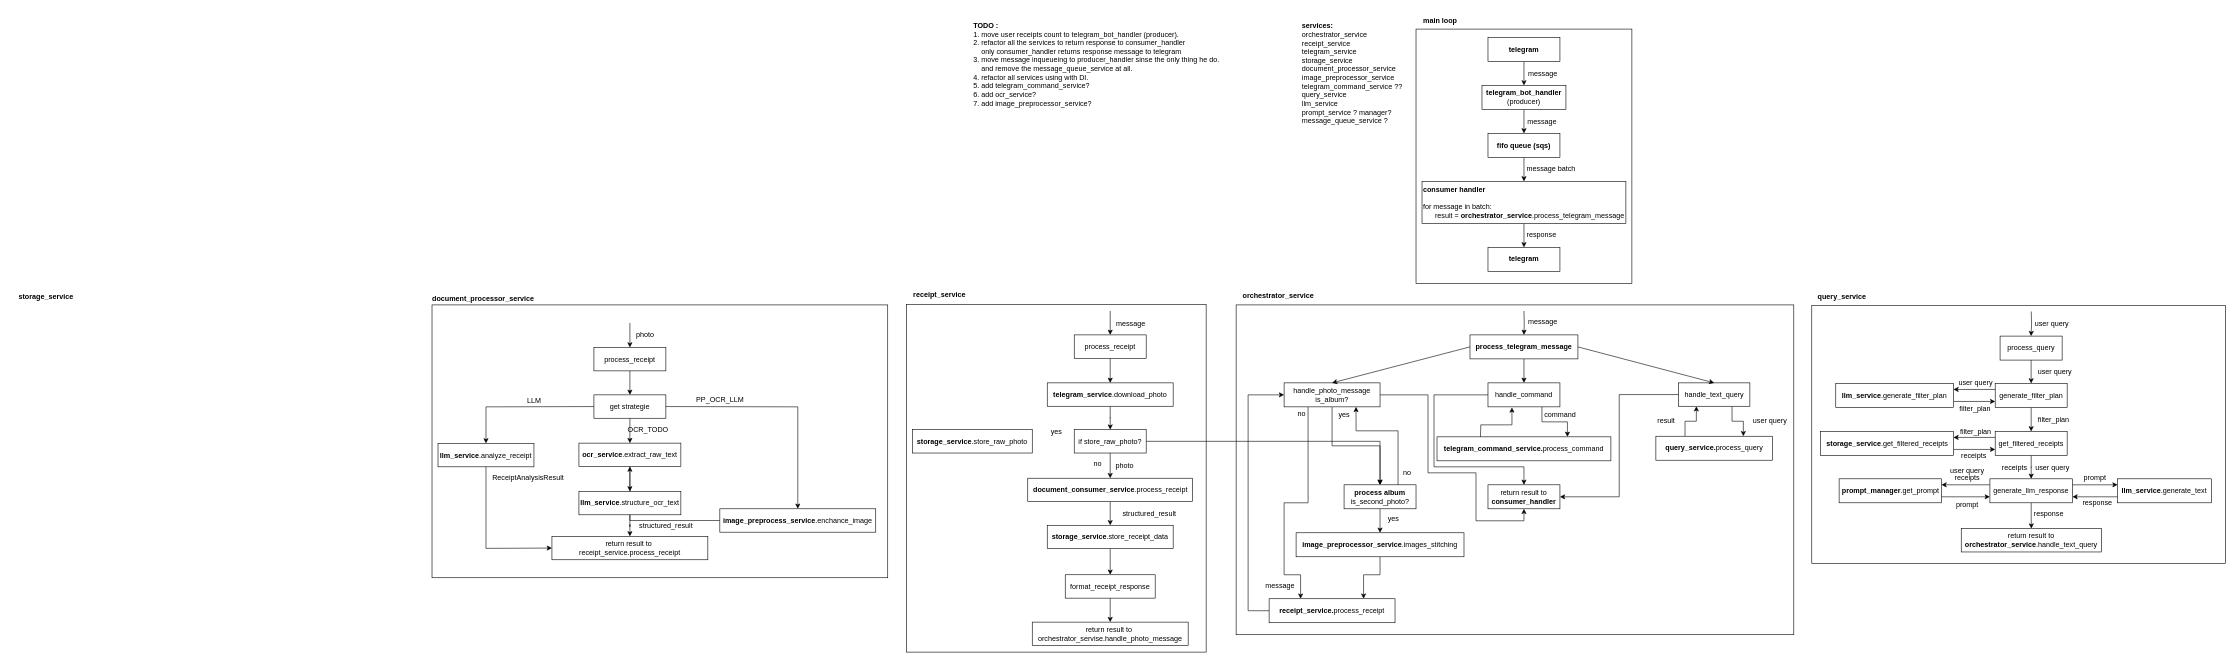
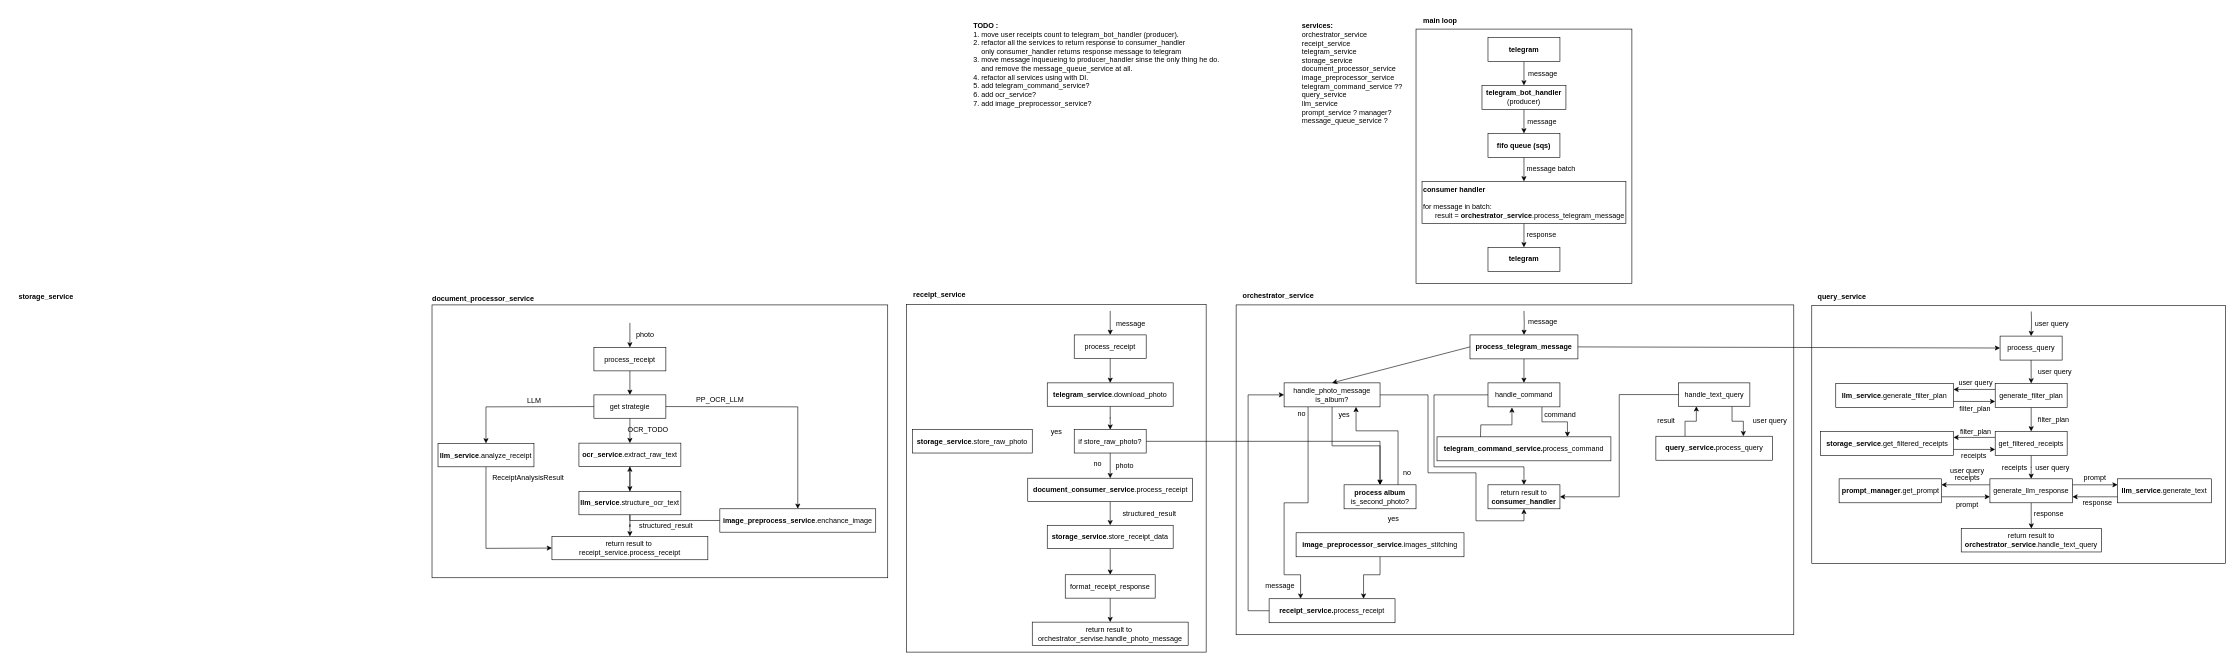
edge "process_telegram_message" -> "handle_text_query": now "process_telegram_message" -> "process_query"
edge "process album is_second_photo?" -> "image_preprocessor_service.images_stitching": removed
